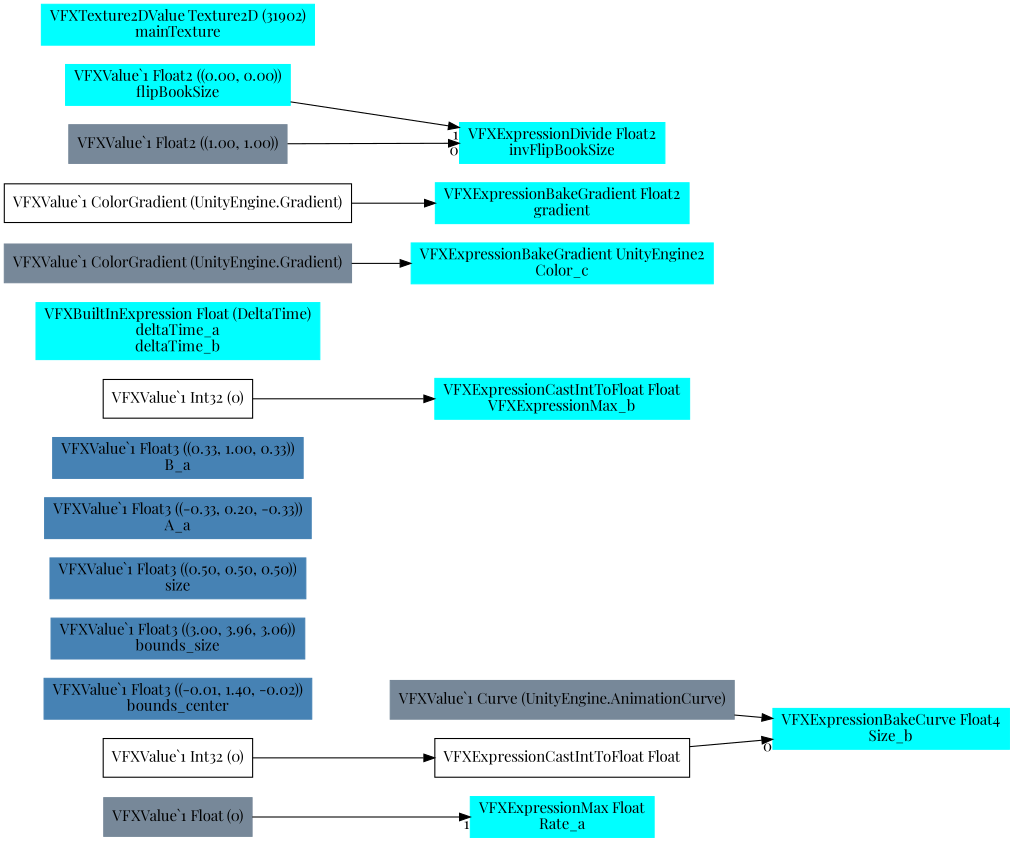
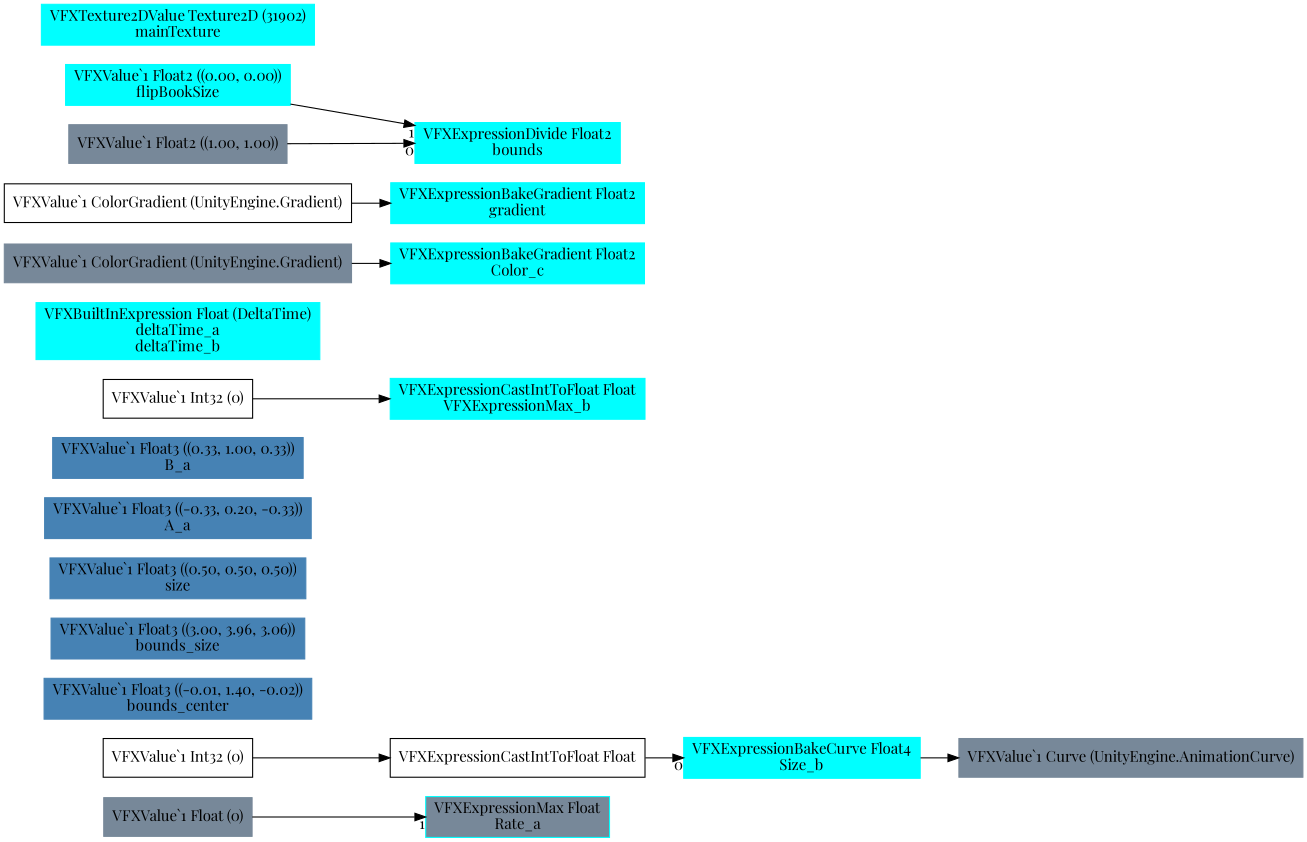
node "VFXExpressionDivide Float2 invFlipBookSize": label "VFXExpressionDivide Float2 invFlipBookSize" -> "VFXExpressionDivide Float2 bounds"
node "VFXExpressionBakeGradient UnityEngine2 Color_c": label "VFXExpressionBakeGradient UnityEngine2 Color_c" -> "VFXExpressionBakeGradient Float2 Color_c"
edge "VFXValue`1 Curve (UnityEngine.AnimationCurve)" -> "VFXExpressionBakeCurve Float4 Size_b": reversed
node "VFXExpressionMax Float Rate_a": fillcolor cyan -> lightslategray
